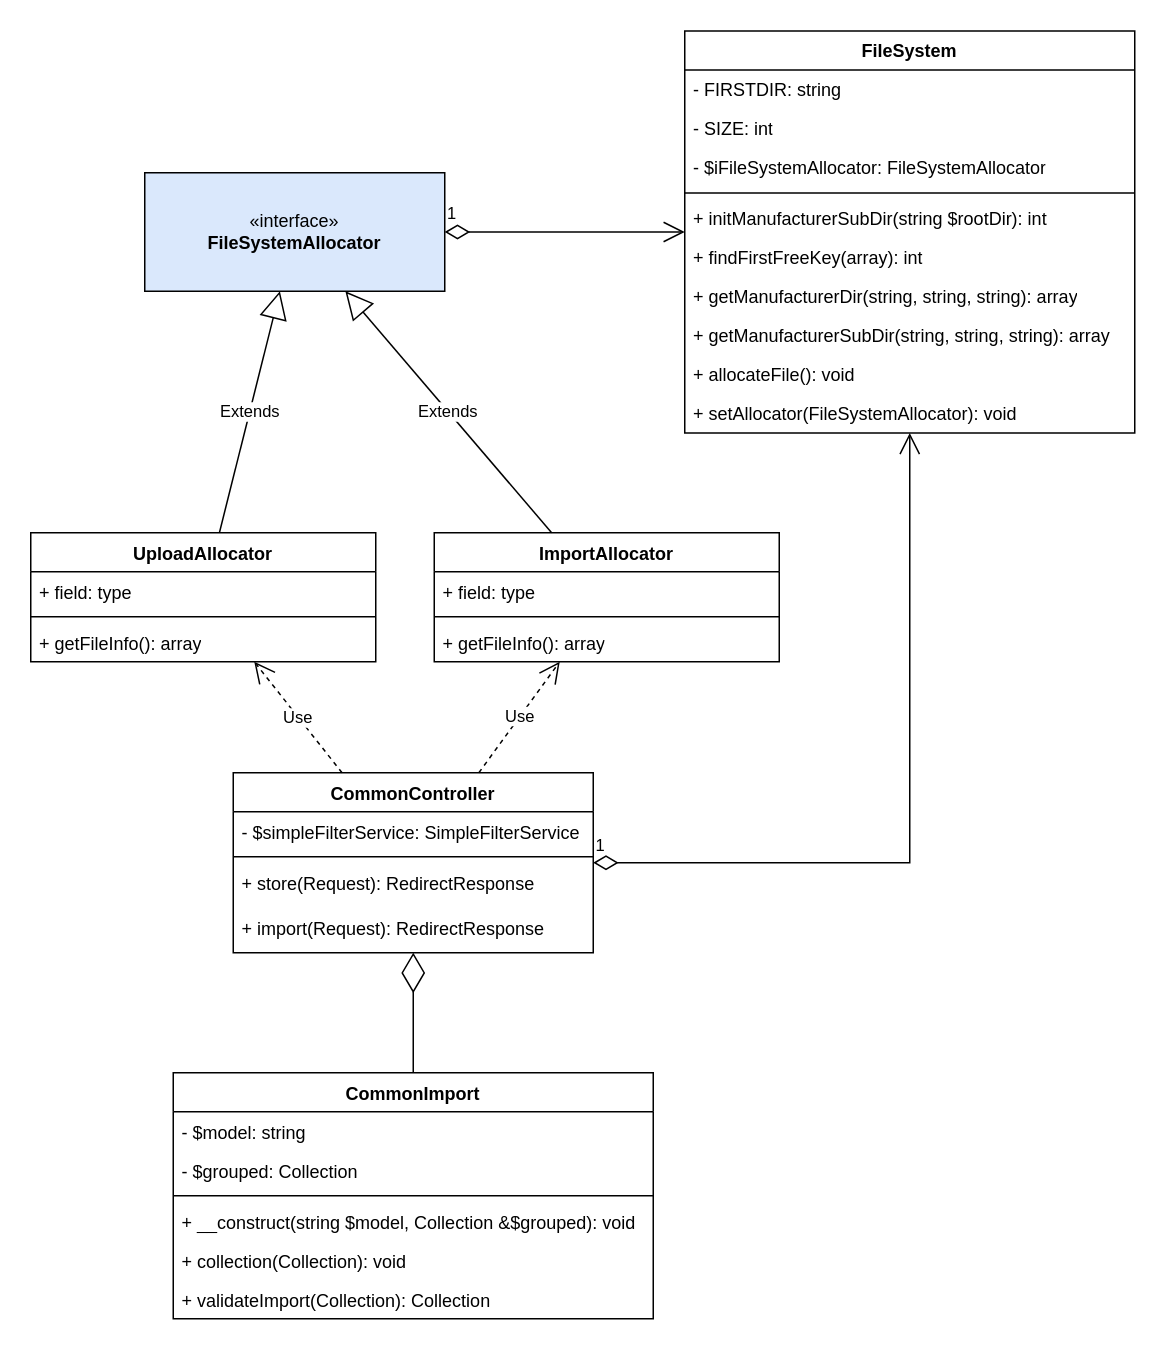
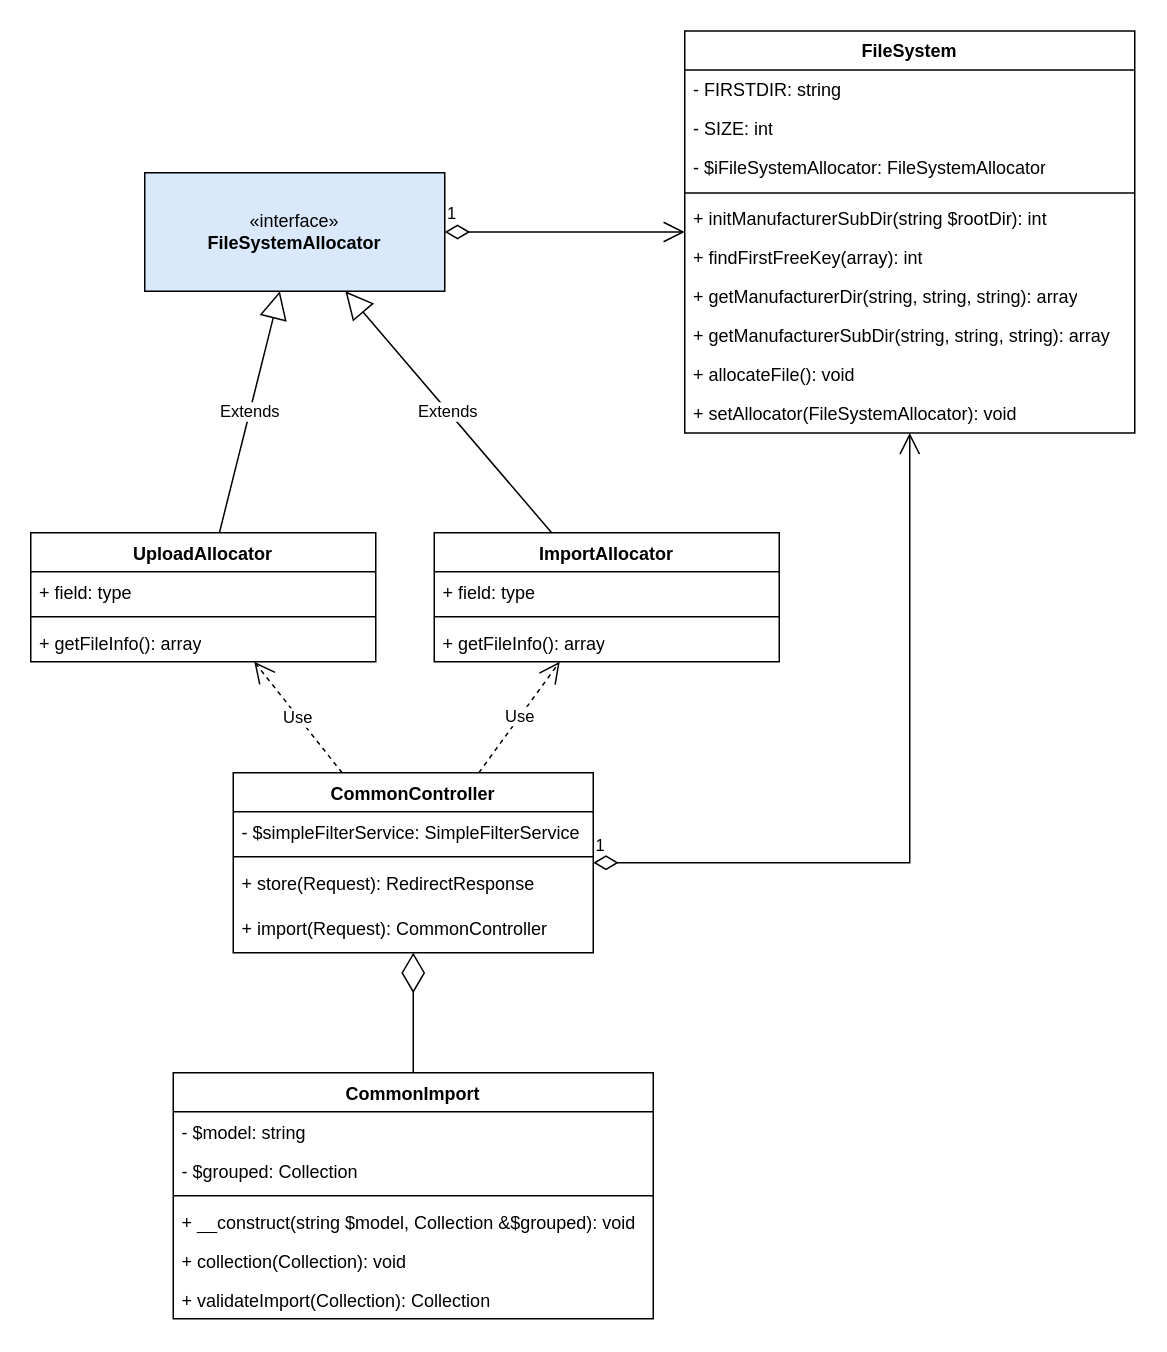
node "+ import(Request): RedirectResponse": label "+ import(Request): RedirectResponse" -> "+ import(Request): CommonController"
